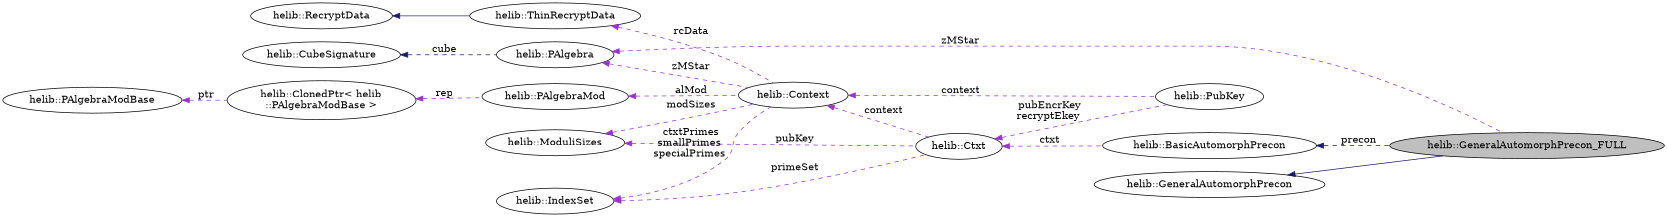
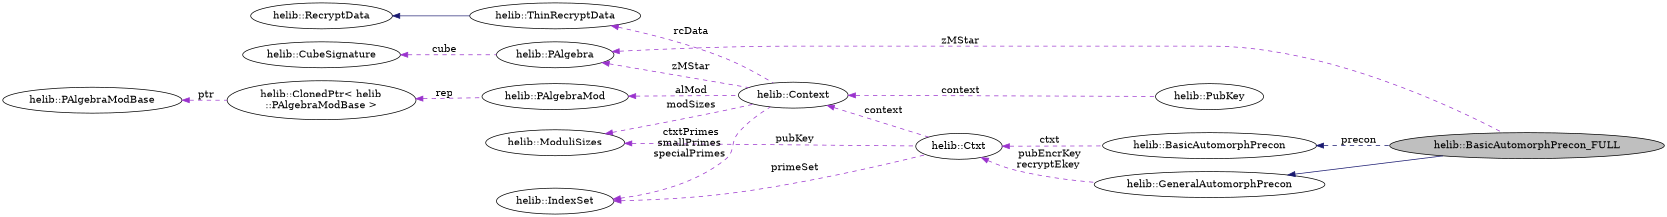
edge "helib::PAlgebra" -> "helib::CubeSignature": color midnightblue -> darkorchid3
edge "helib::PubKey" -> "helib::Ctxt": now "helib::GeneralAutomorphPrecon" -> "helib::Ctxt"
node "helib::GeneralAutomorphPrecon_FULL": label "helib::GeneralAutomorphPrecon_FULL" -> "helib::BasicAutomorphPrecon_FULL"
